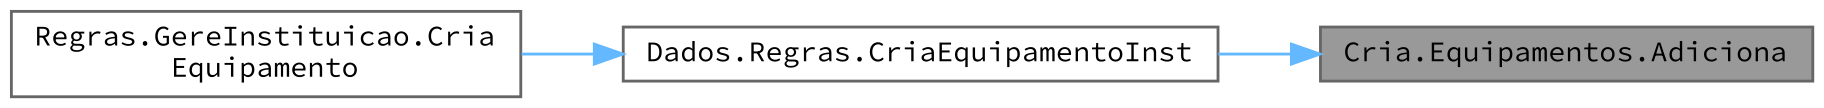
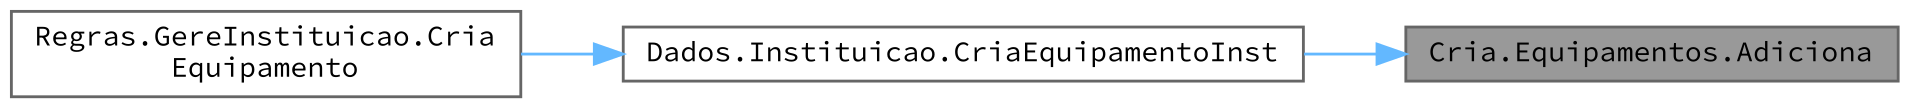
node "Dados.Regras.CriaEquipamentoInst": label "Dados.Regras.CriaEquipamentoInst" -> "Dados.Instituicao.CriaEquipamentoInst"
